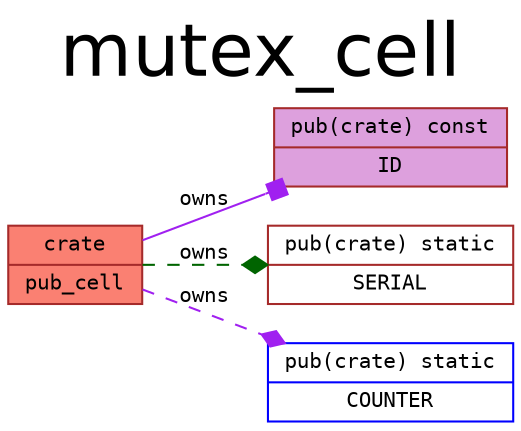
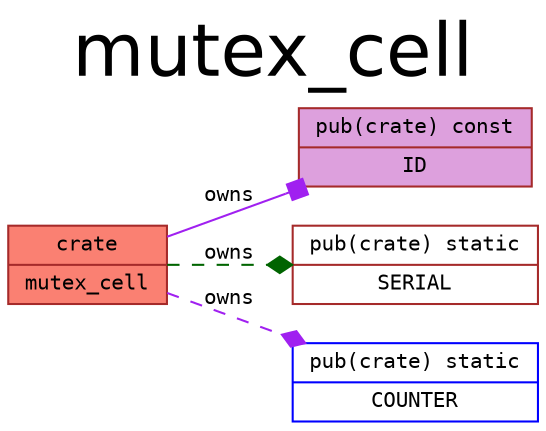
node "crate": text "pub_cell" -> "mutex_cell"
